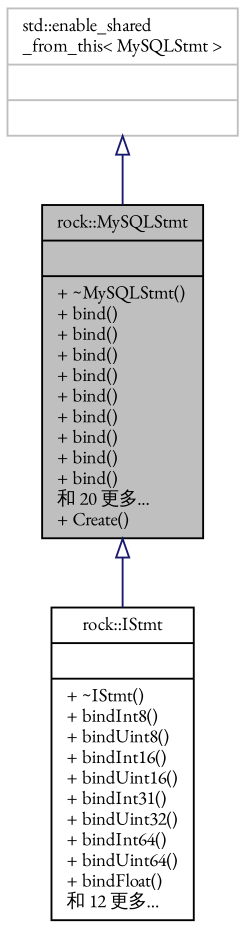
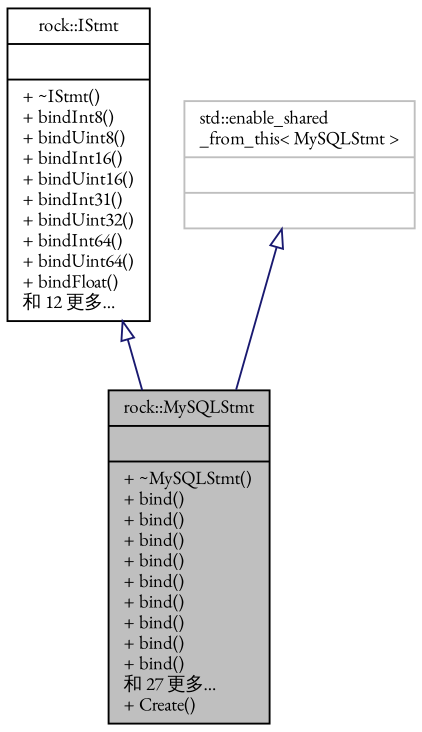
node "rock::MySQLStmt": text "和 20 更多..." -> "和 27 更多..."
edge "rock::IStmt" -> "rock::MySQLStmt": reversed
